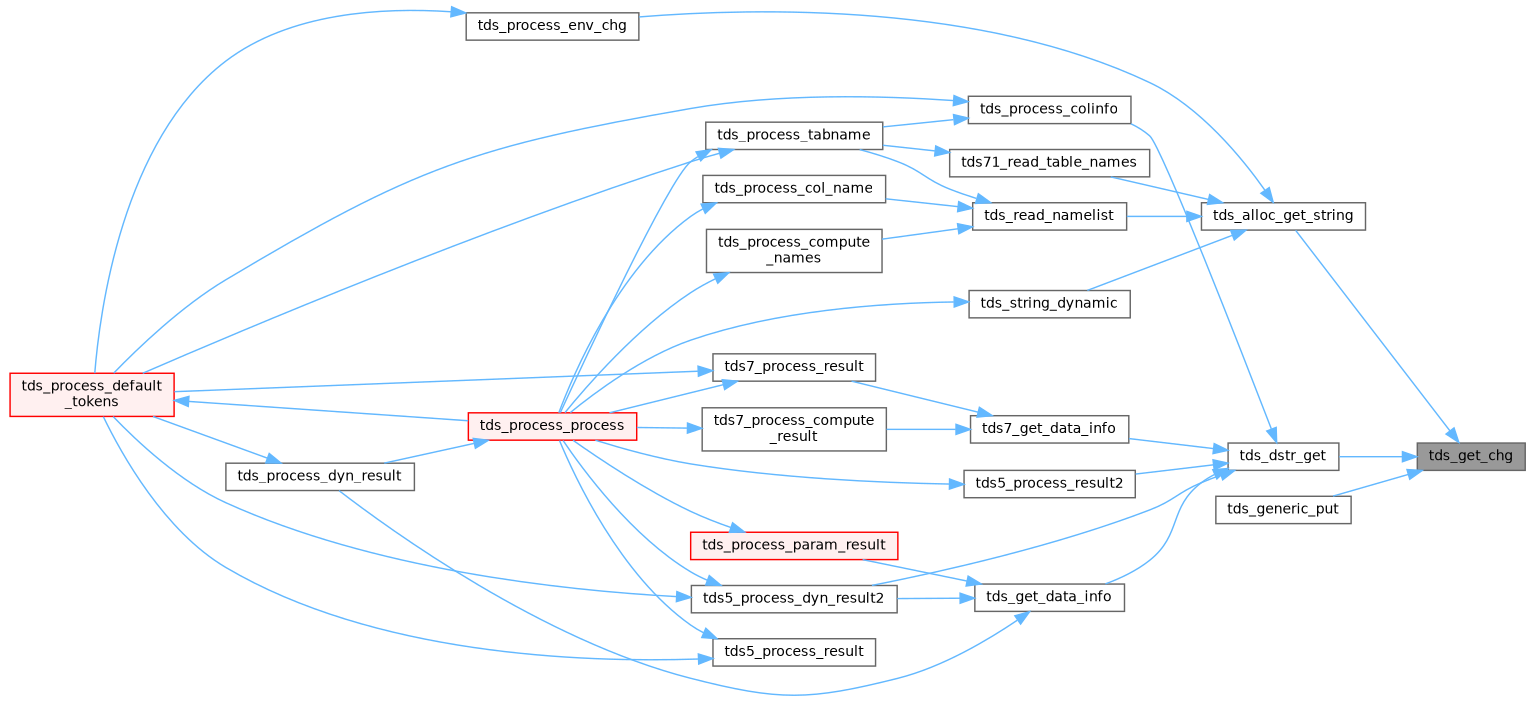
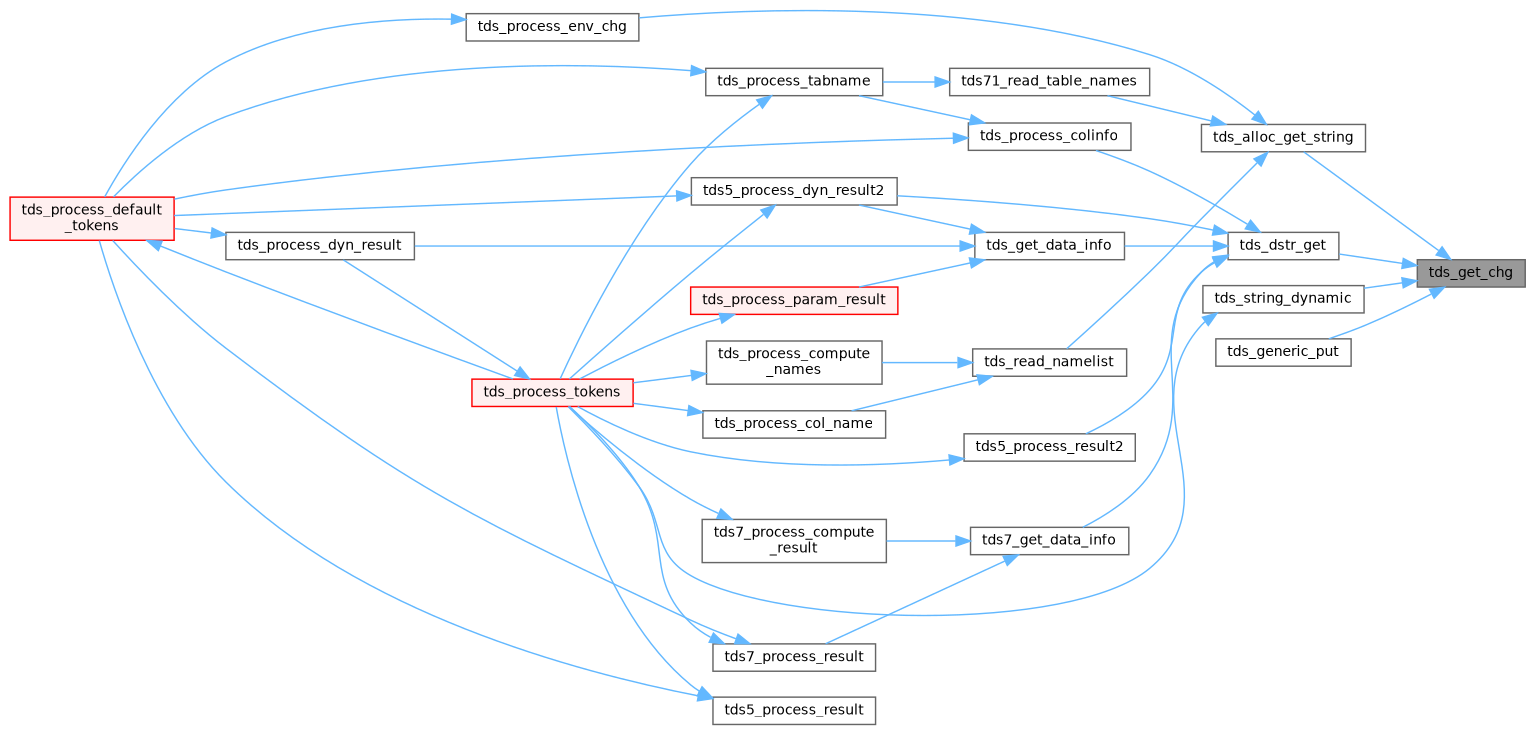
edge "tds_process_tabname" -> "tds_read_namelist": removed
edge "tds_string_dynamic" -> "tds_alloc_get_string": now "tds_string_dynamic" -> "tds_get_chg"
node "tds_process_process": label "tds_process_process" -> "tds_process_tokens"
